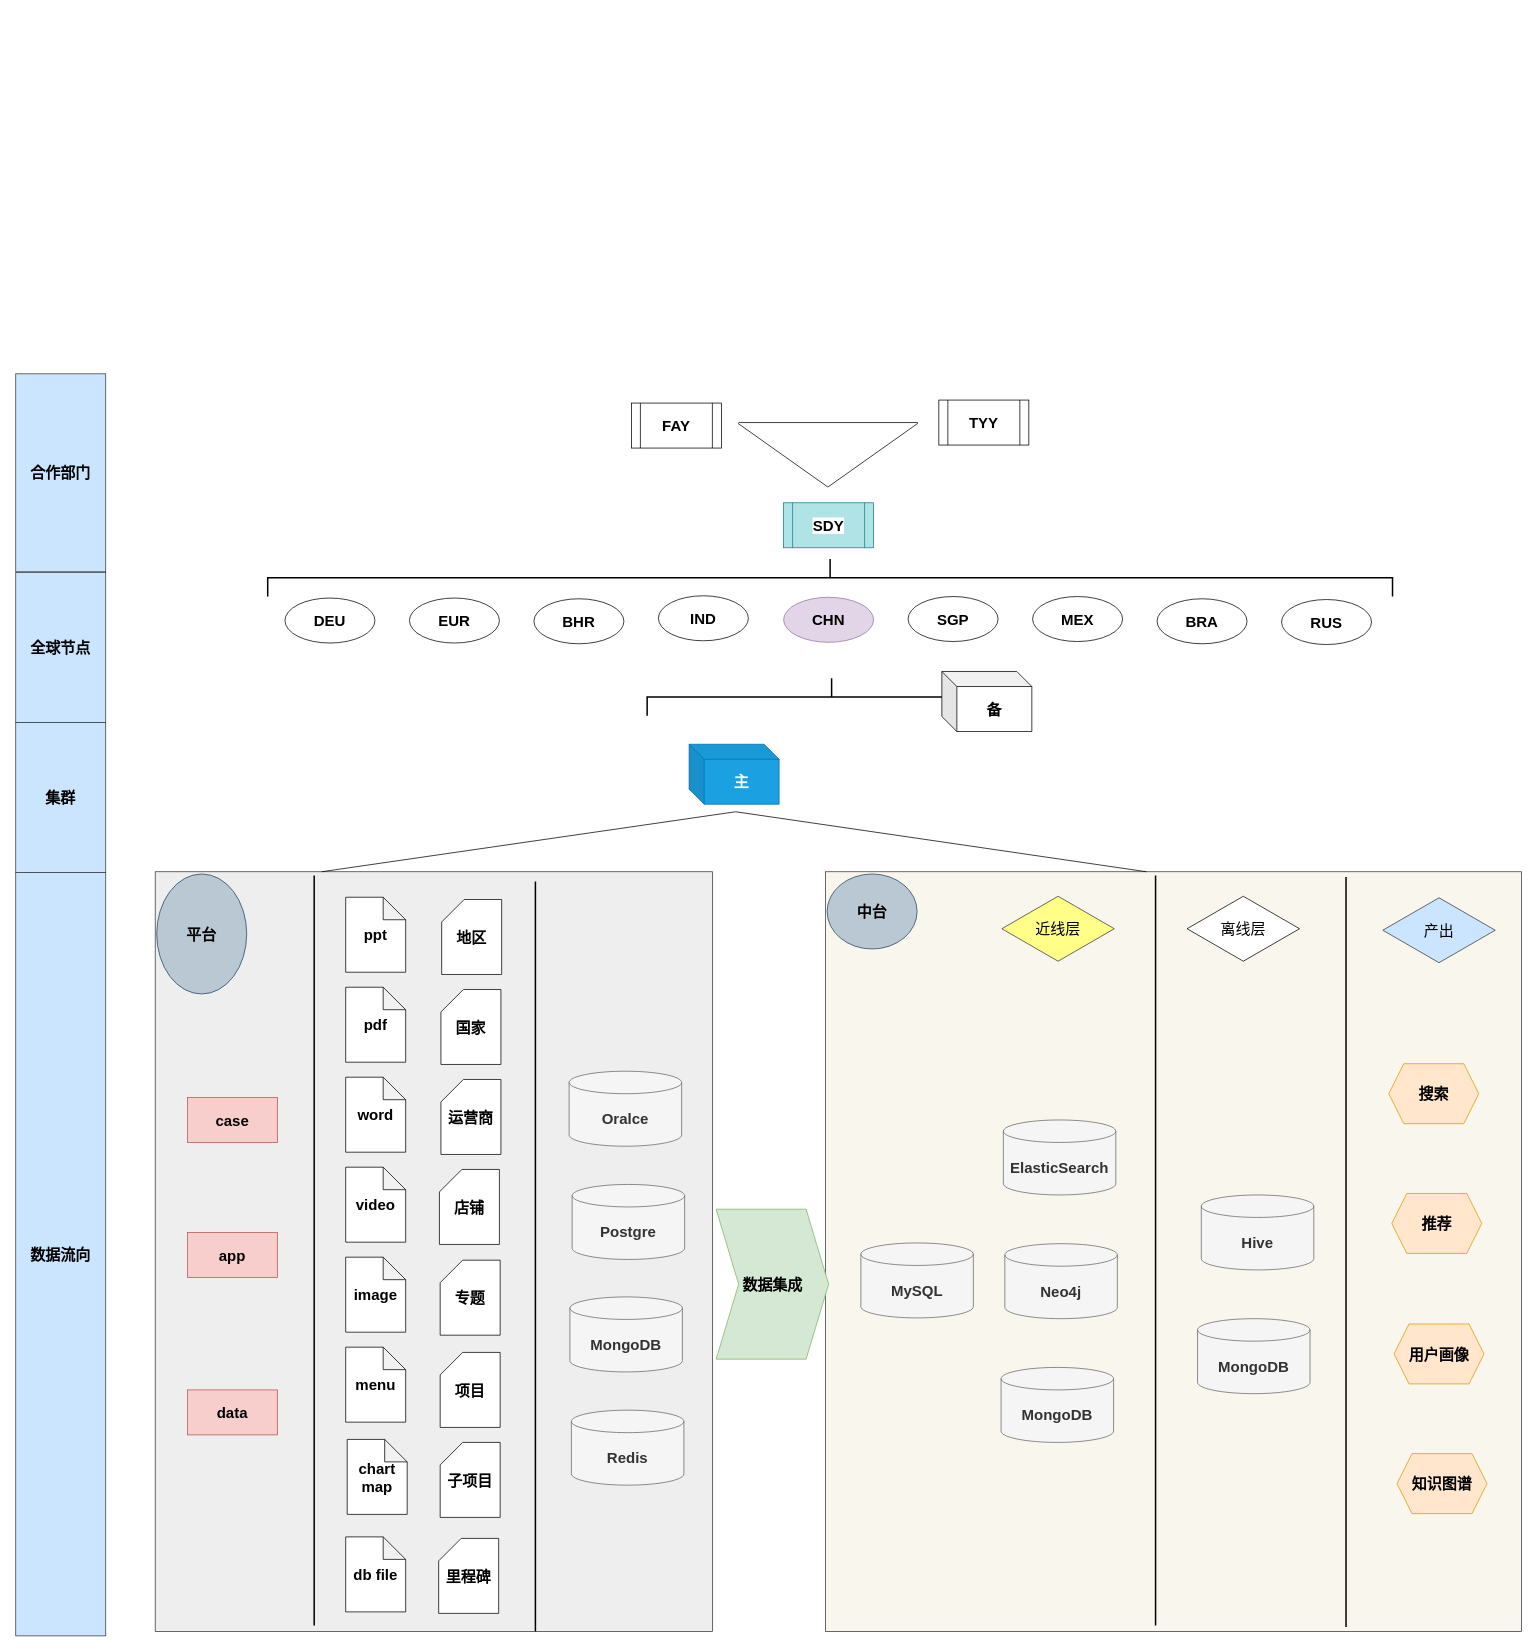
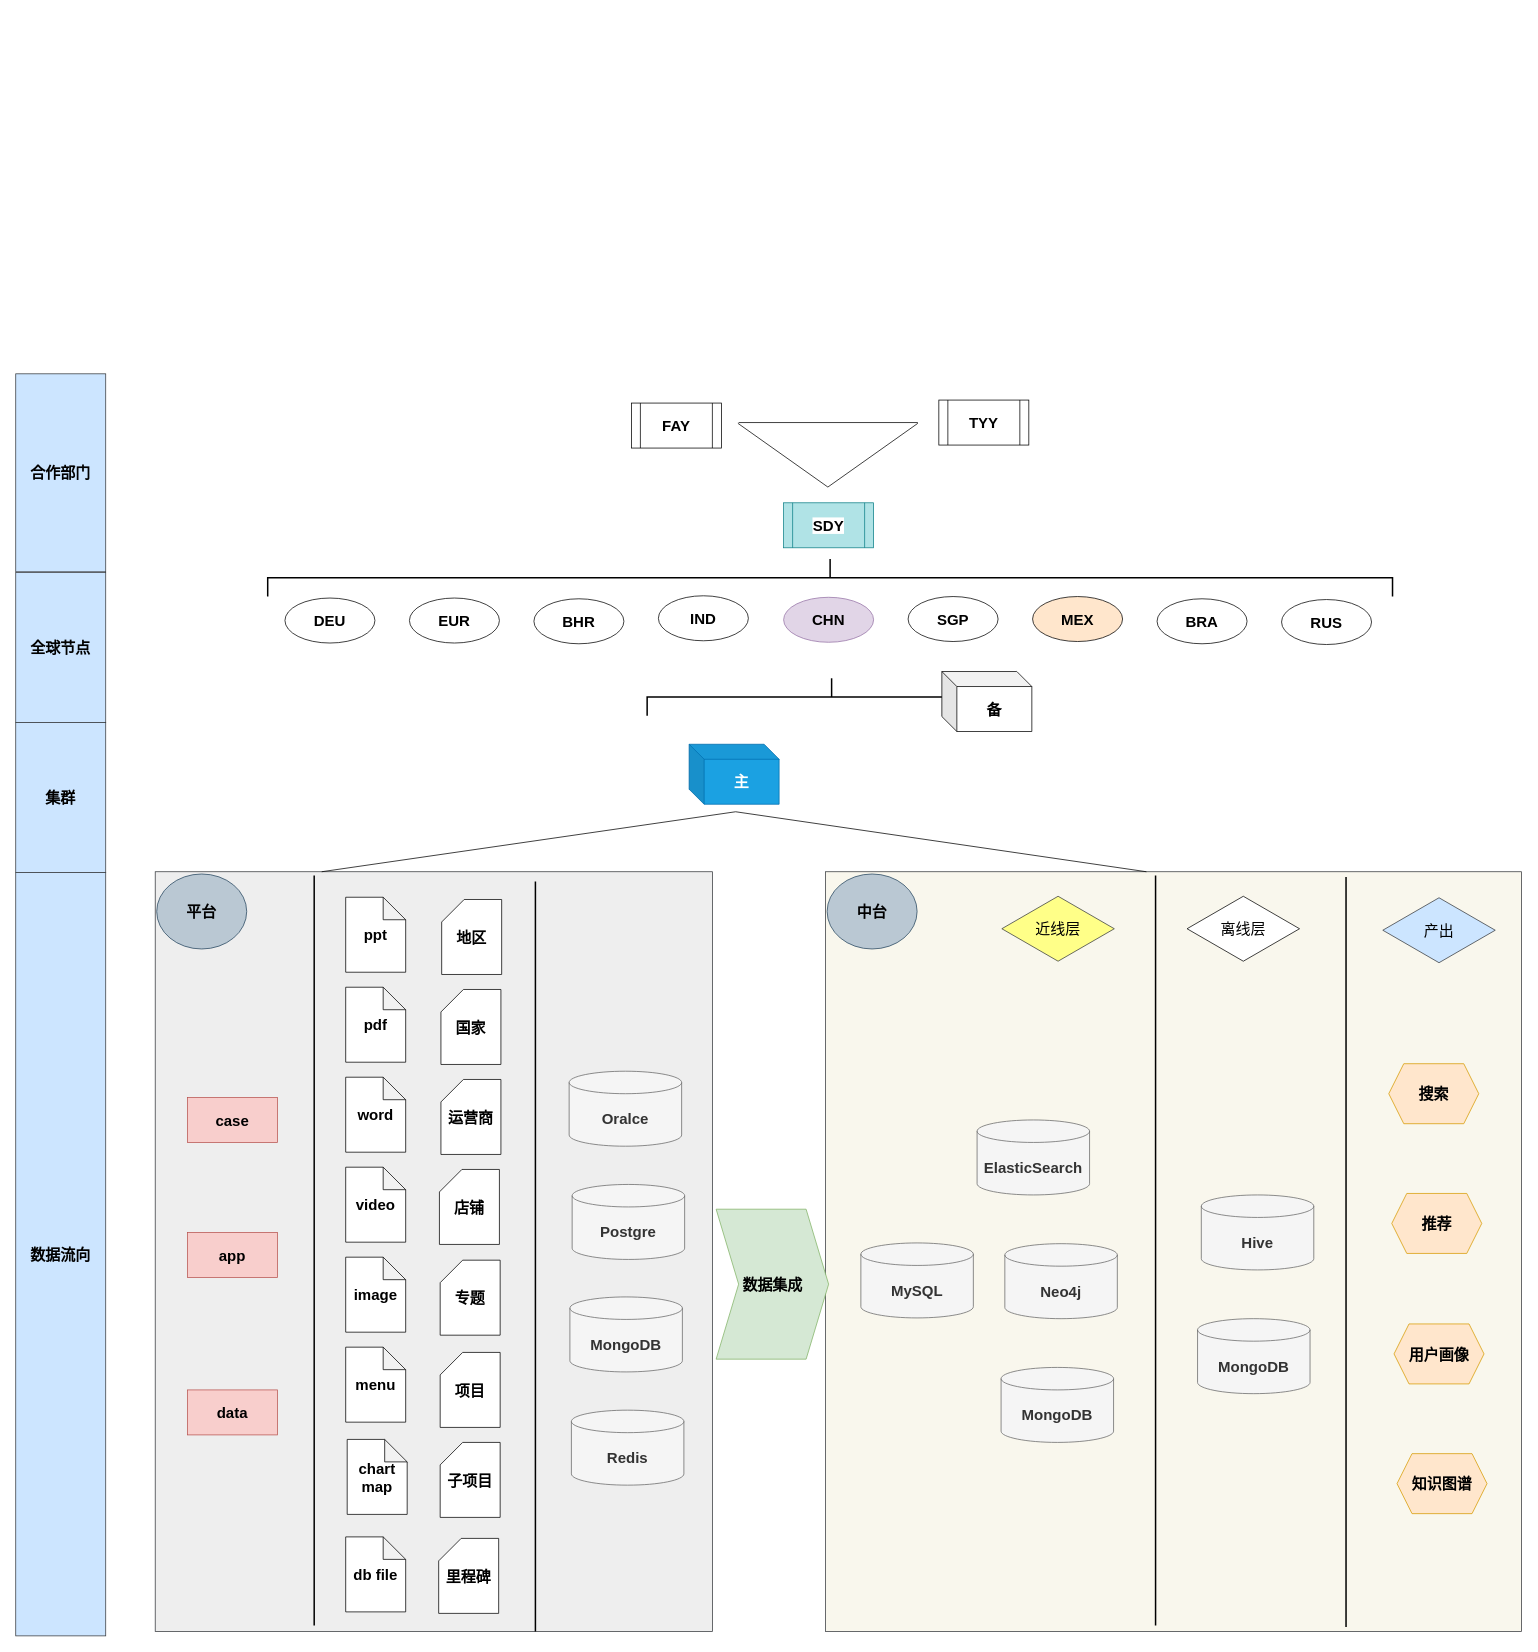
node "MEX": fillcolor #ffffff -> #ffe6cc
node "平台": size 90x120 -> 90x75
node "ElasticSearch": moved (1059, 1158) -> (1033, 1158)
